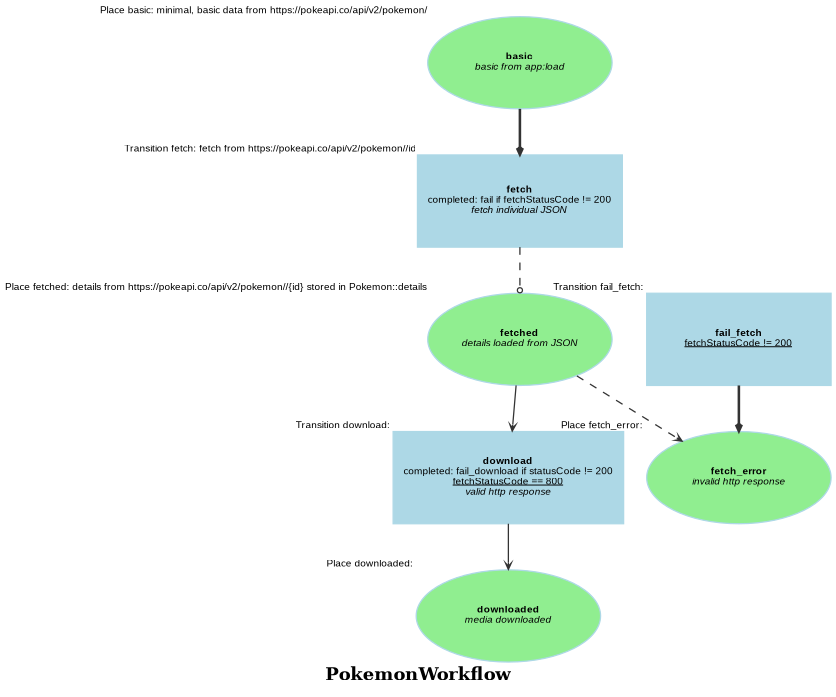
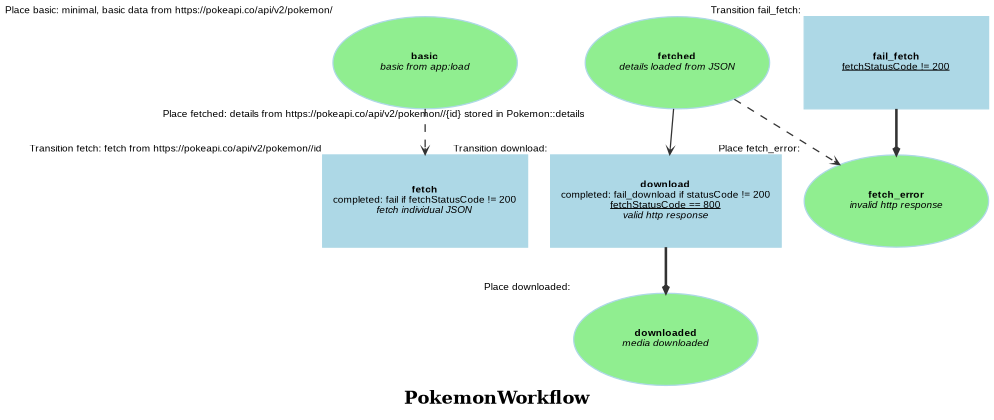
edge "basic" -> "fetch": style bold -> dashed
edge "fetch" -> "fetched": removed
edge "download" -> "downloaded": style solid -> bold
